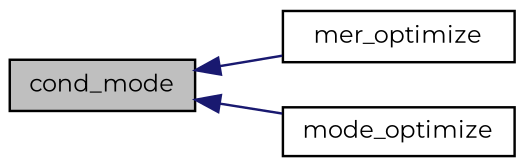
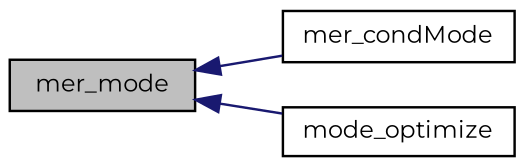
node "mer_optimize": label "mer_optimize" -> "mer_condMode"
node "cond_mode": label "cond_mode" -> "mer_mode"
